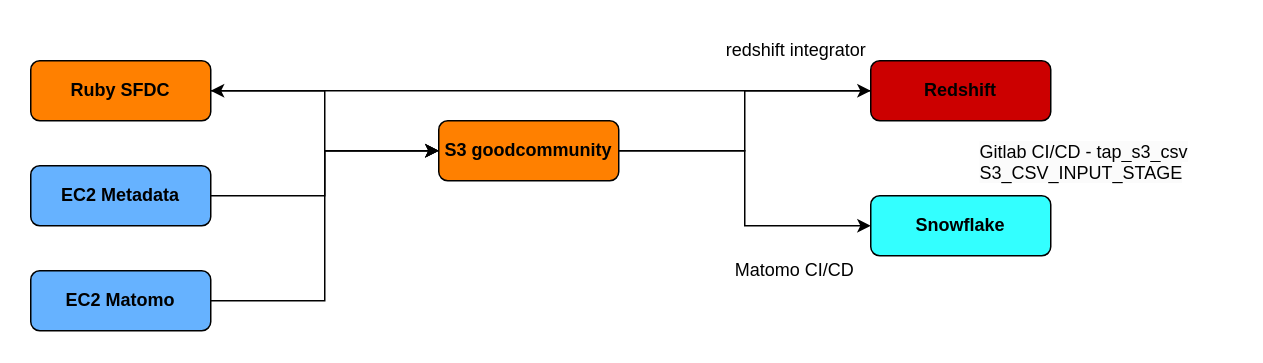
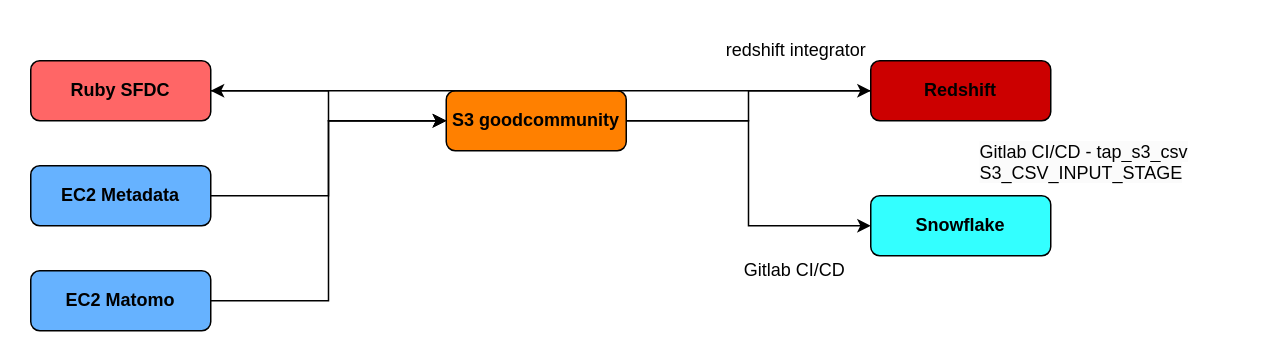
node "Ruby SFDC": fillcolor #ff8000 -> #ff6666
node "S3 goodcommunity": moved (529, 151) -> (536, 121)
node "Matomo CI/CD": label "Matomo CI/CD" -> "Gitlab CI/CD"
